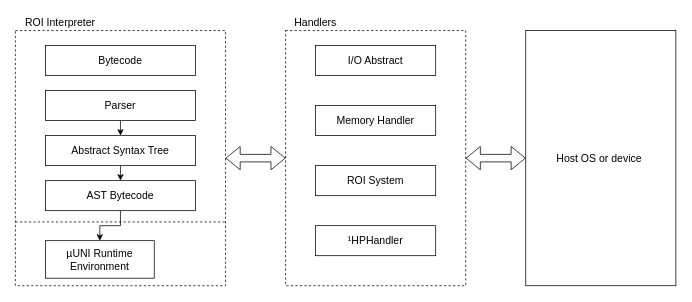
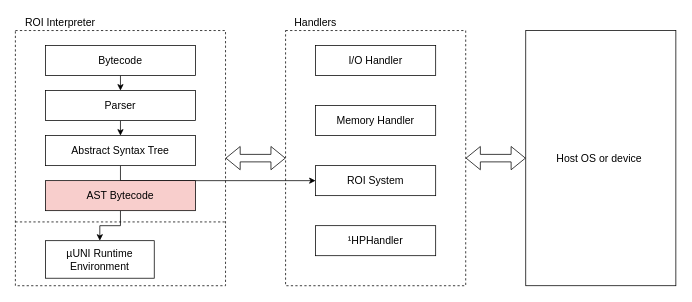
node "I/O Abstract": label "I/O Abstract" -> "I/O Handler"
edge "Bytecode" -> "Parser": added
edge "Abstract Syntax Tree" -> "AST Bytecode": now "Abstract Syntax Tree" -> "ROI System"
node "AST Bytecode": fillcolor #ffffff -> #f8cecc
